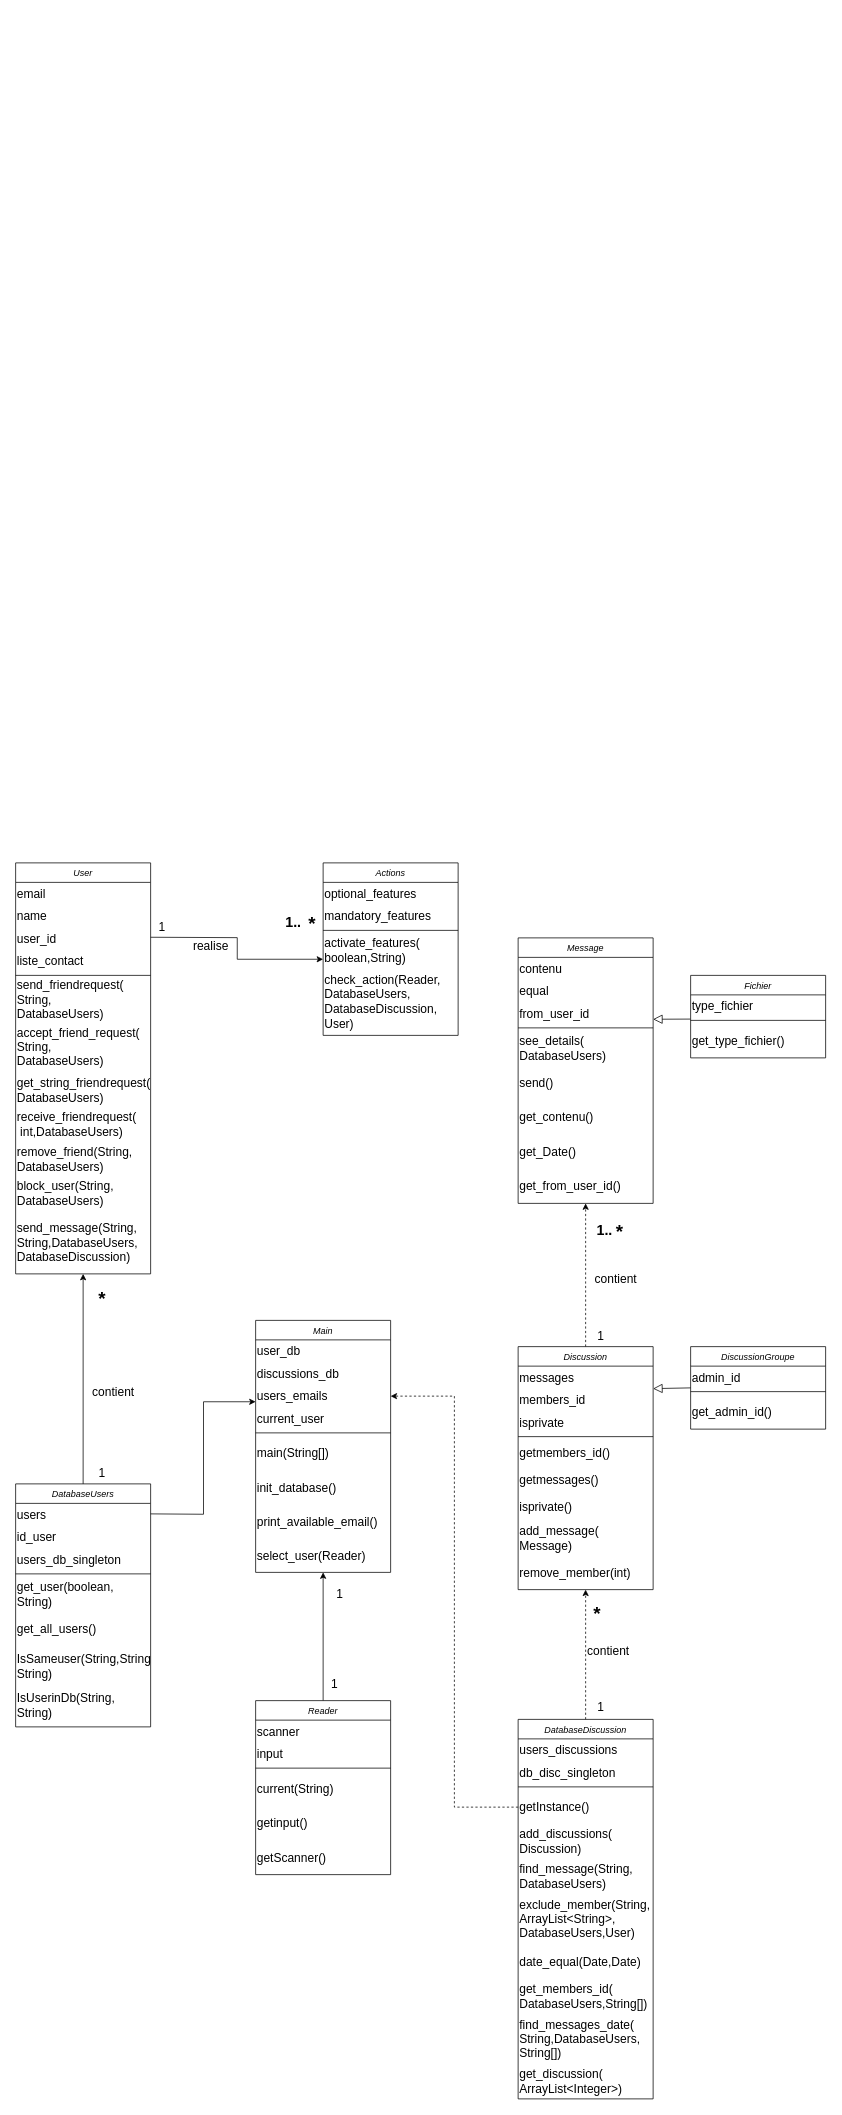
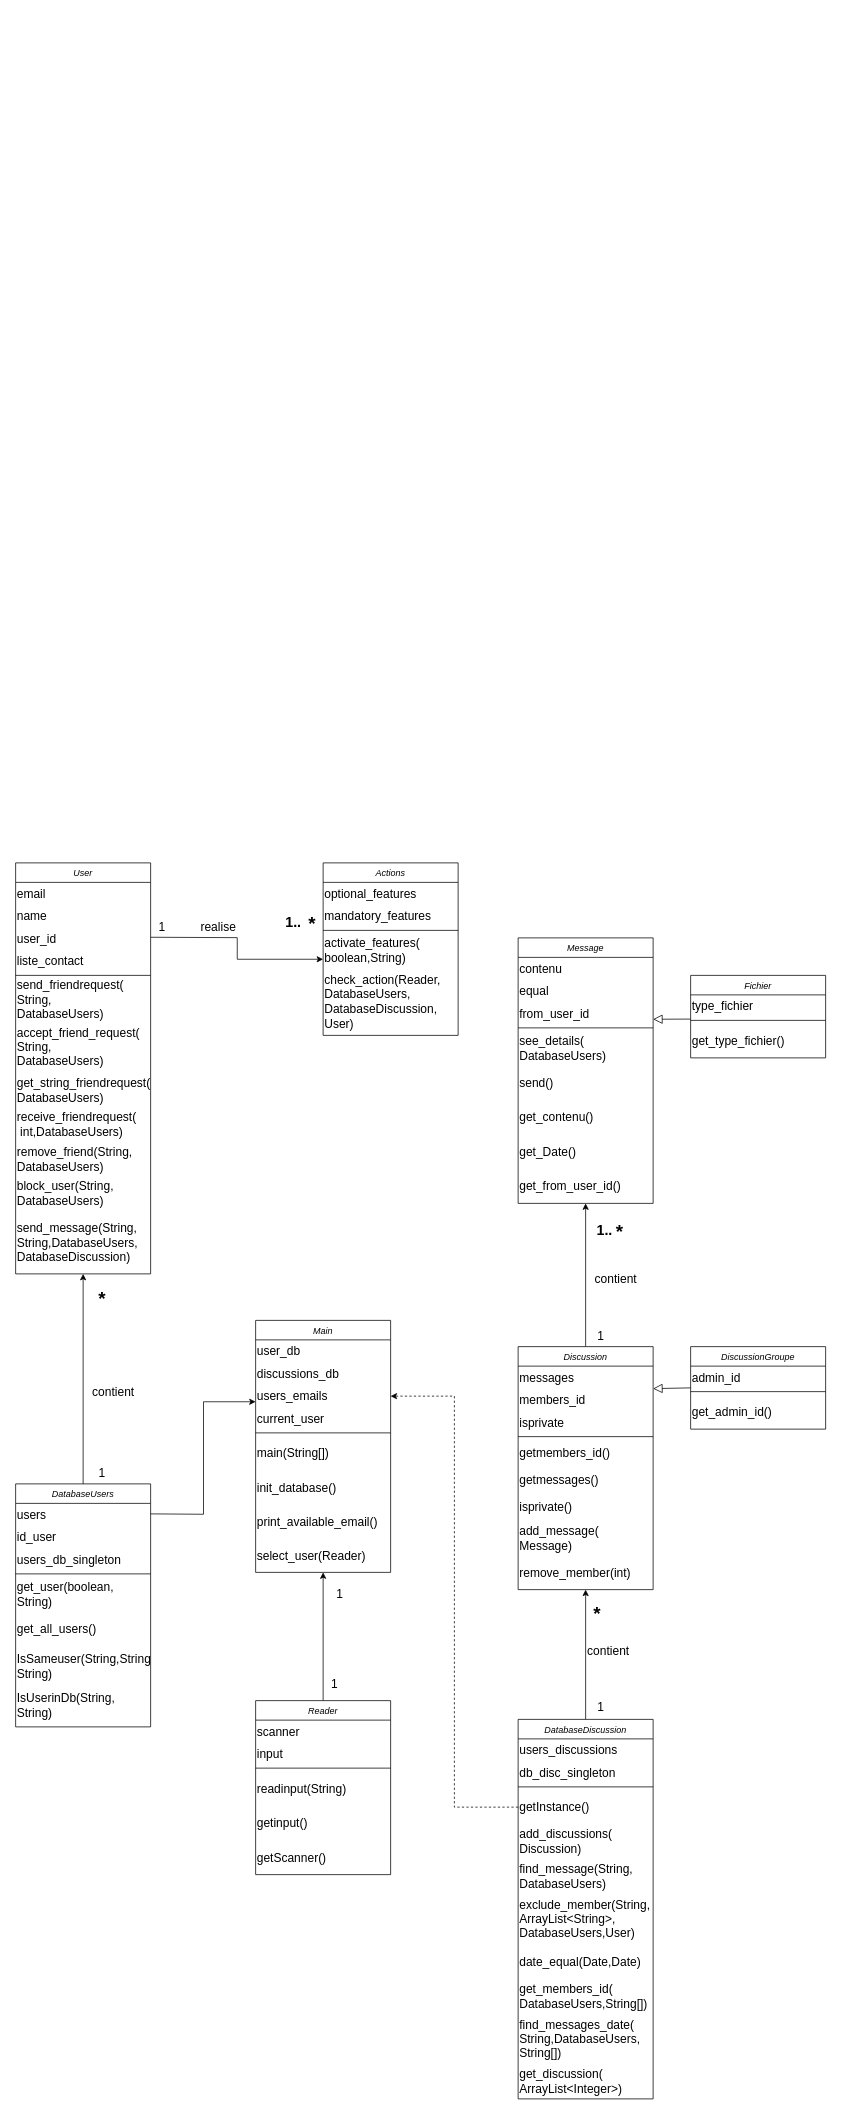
node "realise": moved (210, 945) -> (218, 927)
edge "Discussion" -> "Message": style dashed -> solid
edge "DatabaseDiscussion" -> "Discussion": style dashed -> solid
node "current(String)": label "current(String)" -> "readinput(String)"
